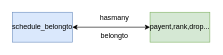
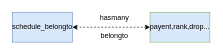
edge "schedule_belongto" -- "payent,rank,drop...": style solid -> dashed
node "payent,rank,drop...": fillcolor #d5e8d4 -> #dae8fc
